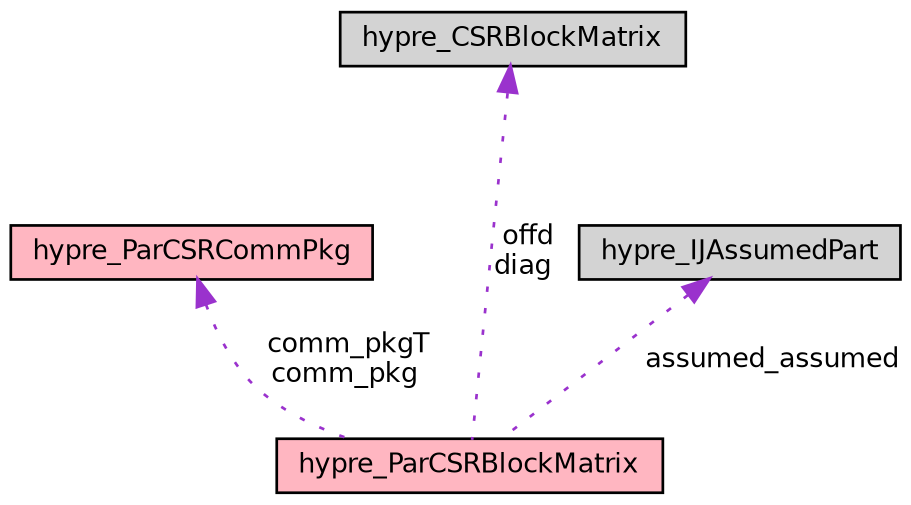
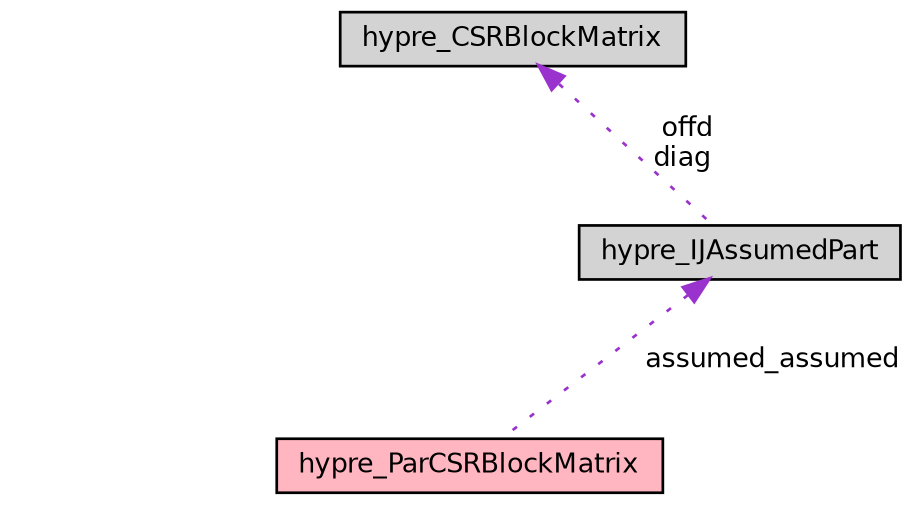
node "hypre_ParCSRCommPkg": removed
edge "hypre_ParCSRBlockMatrix" -> "hypre_CSRBlockMatrix": now "hypre_IJAssumedPart" -> "hypre_CSRBlockMatrix"
